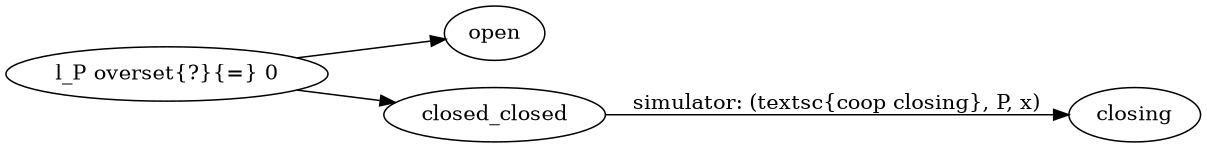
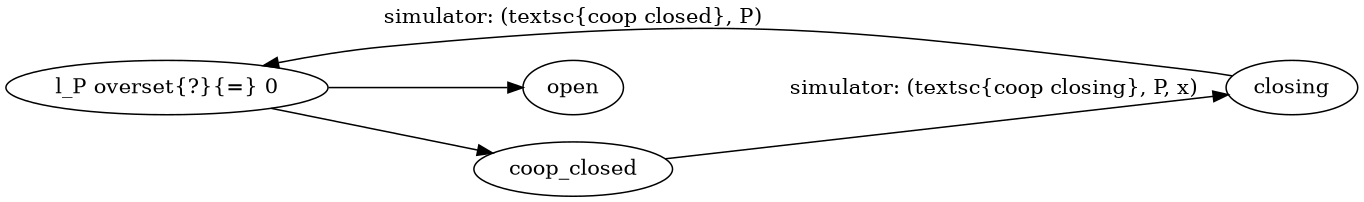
edge "closing" -> "l_P overset{?}{=} 0": added, label "simulator: (textsc{coop closed}, P)"
node "closed_closed": label "closed_closed" -> "coop_closed"
